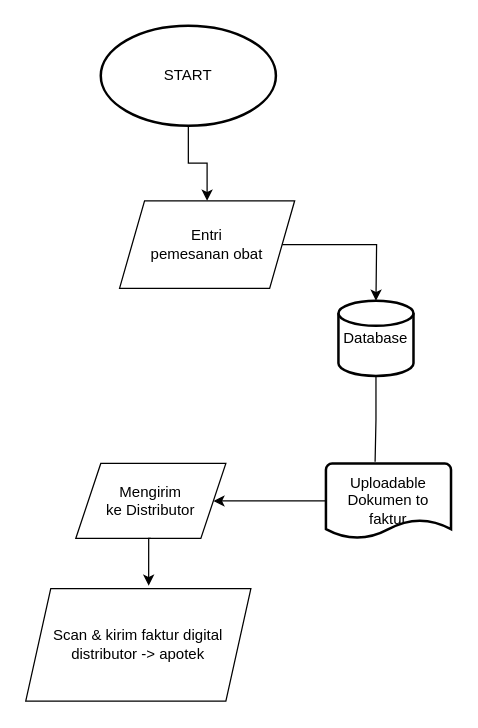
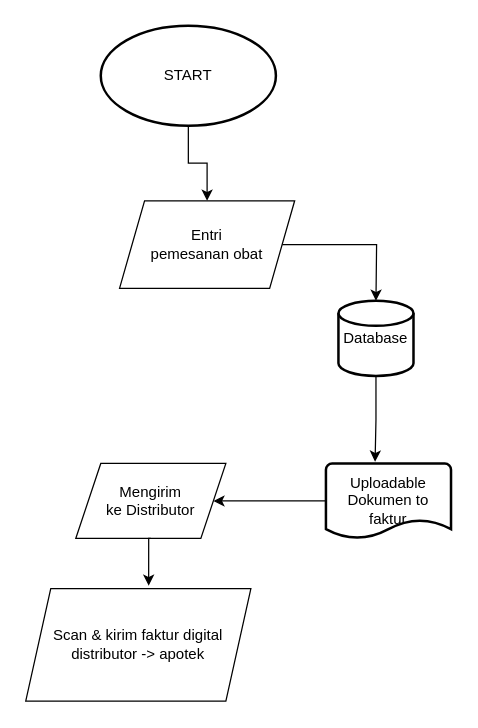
edge "Database" -- "Uploadable Dokumen to faktur": arrowhead none -> classic
